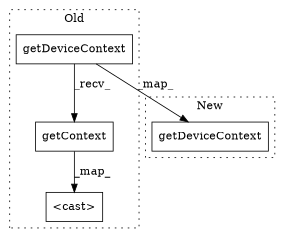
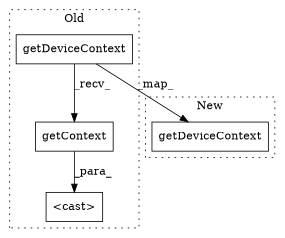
edge "getContext" -> "<cast>": label "_map_" -> "_para_"
